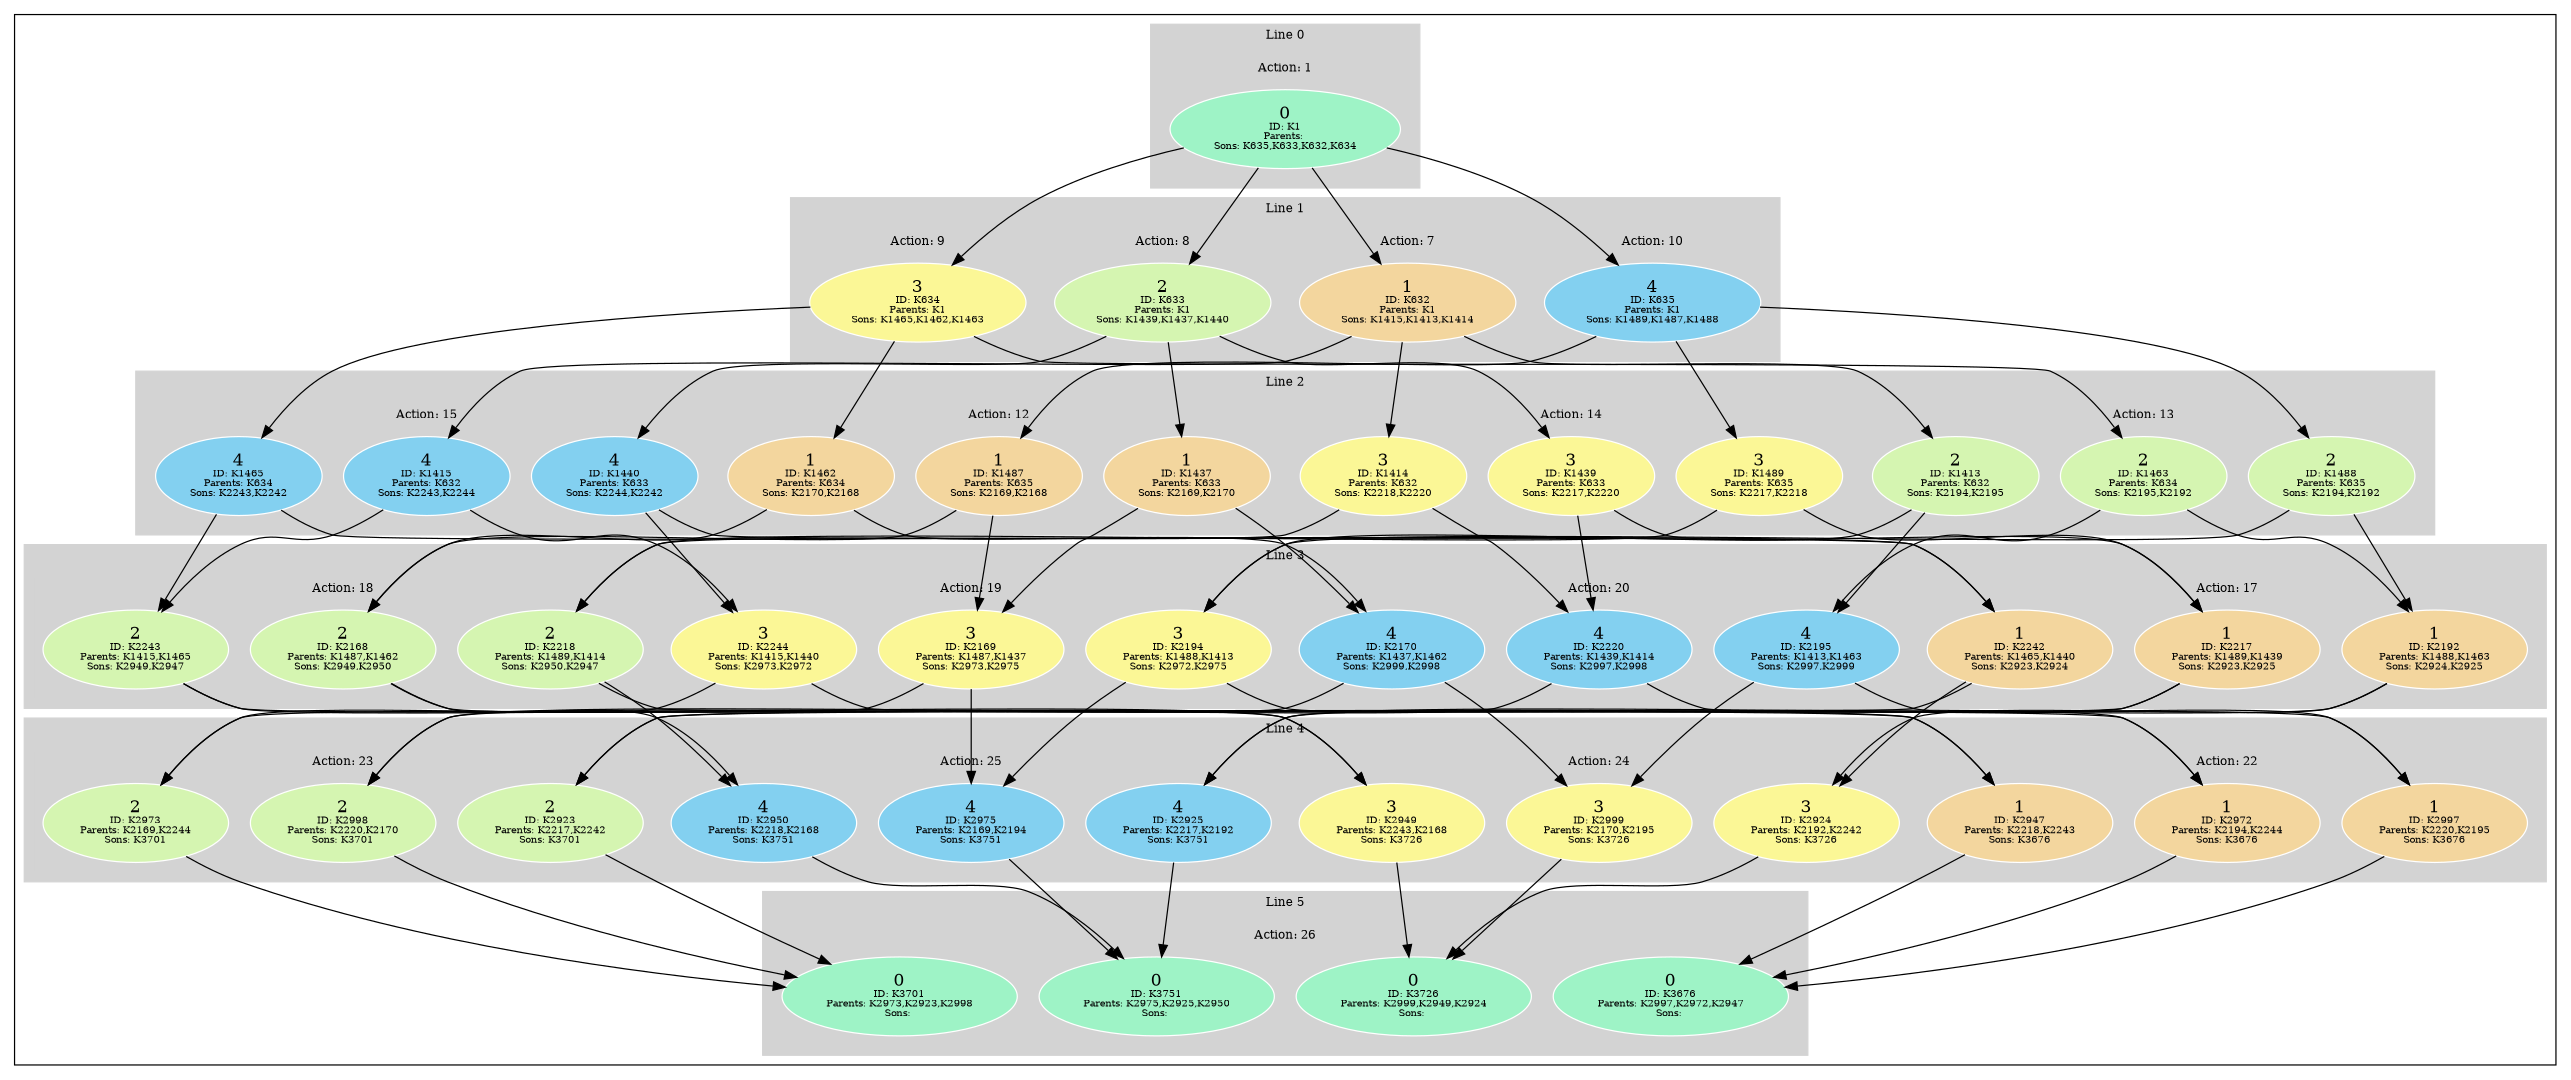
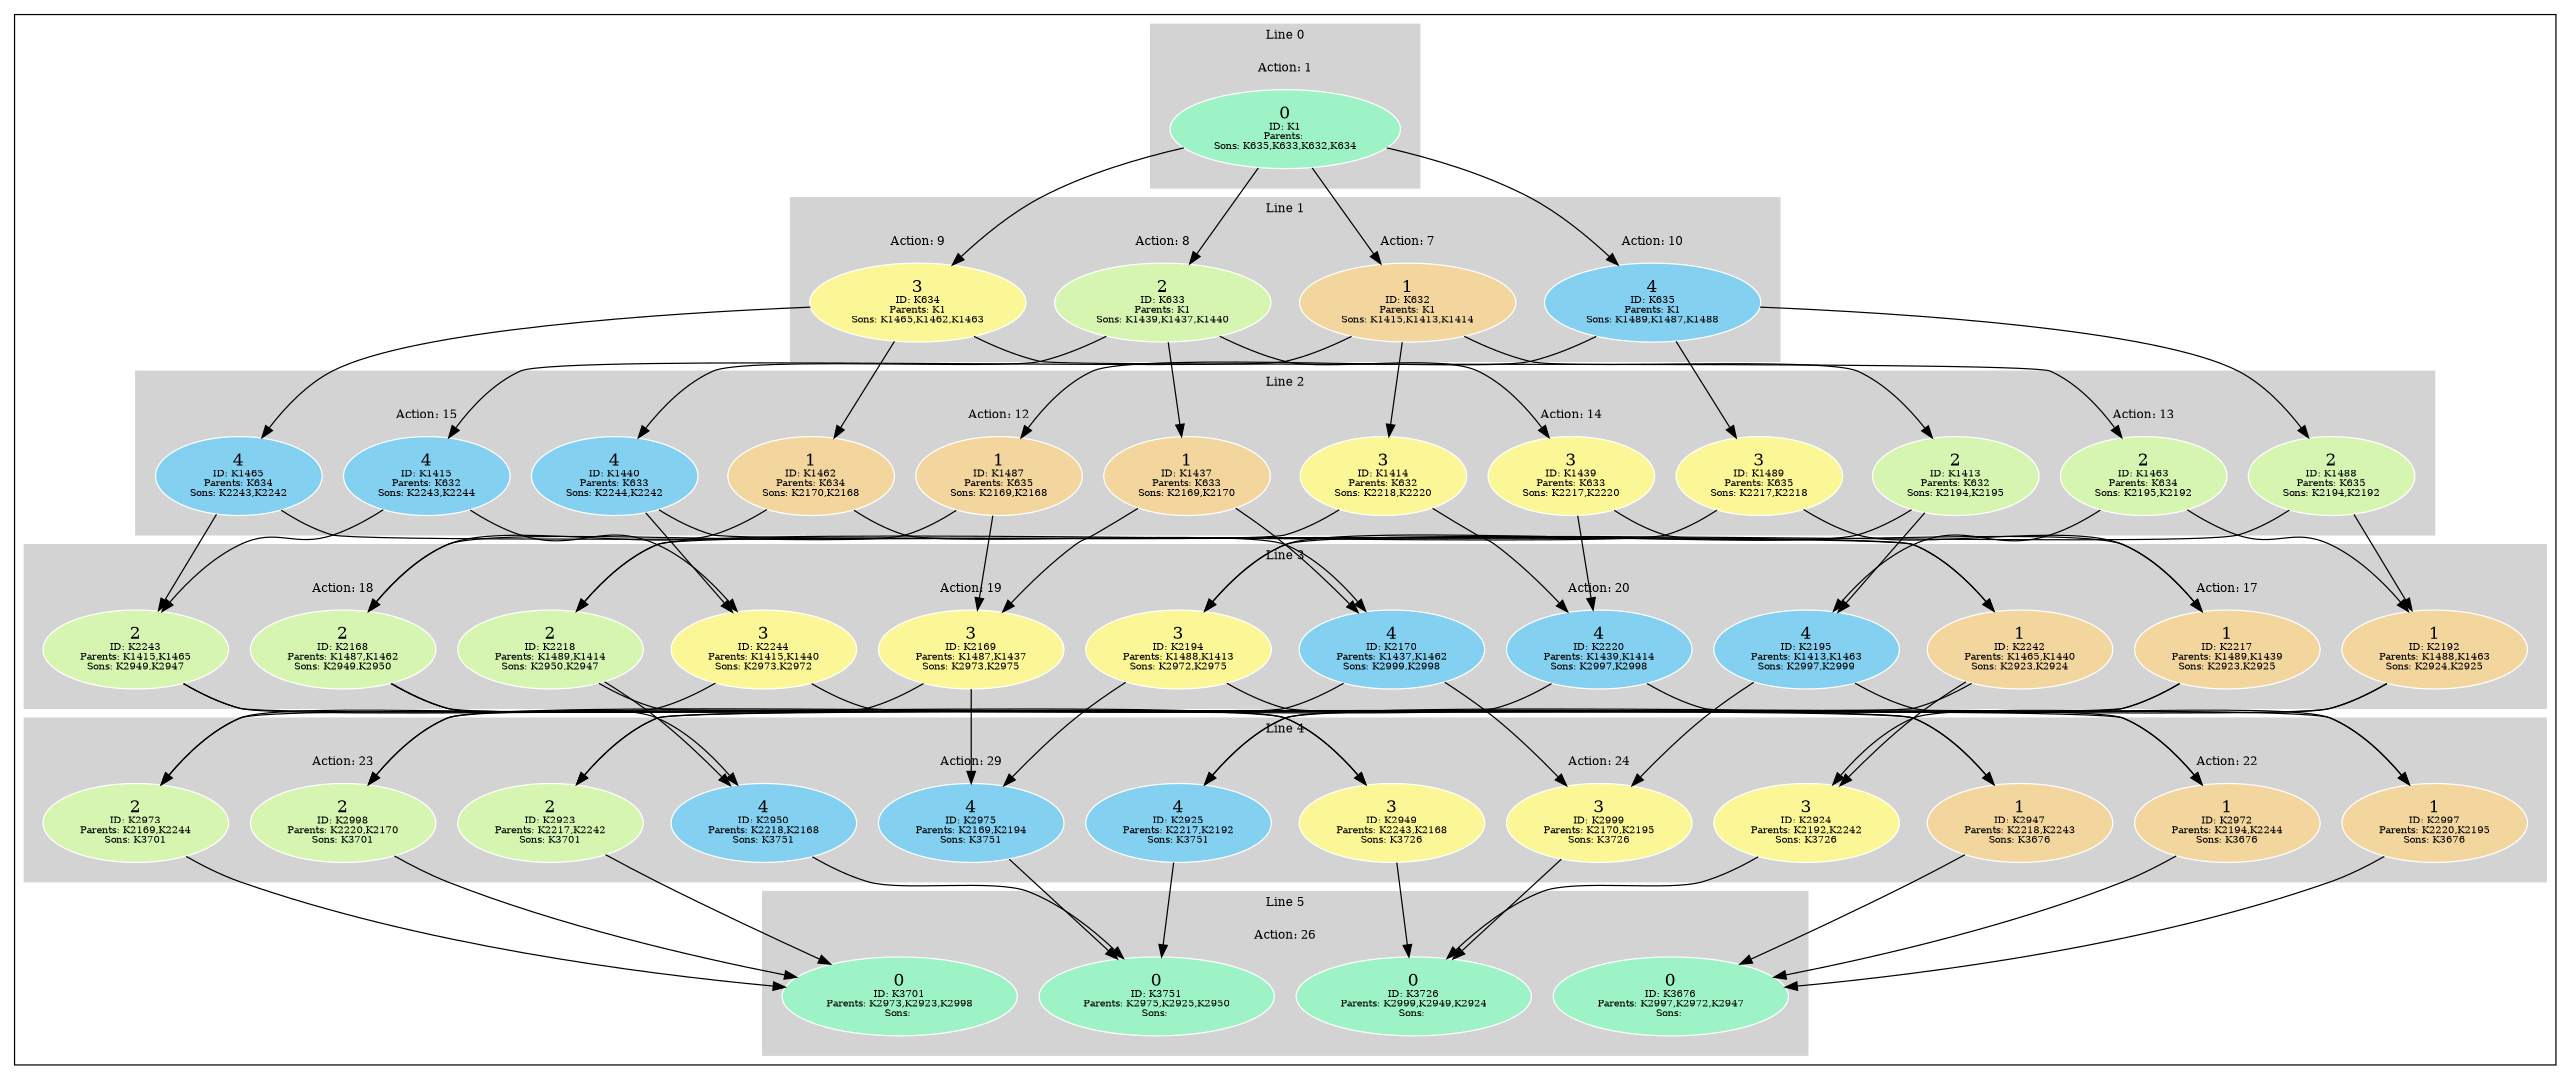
cluster "Action: 25": label "Action: 25" -> "Action: 29"
